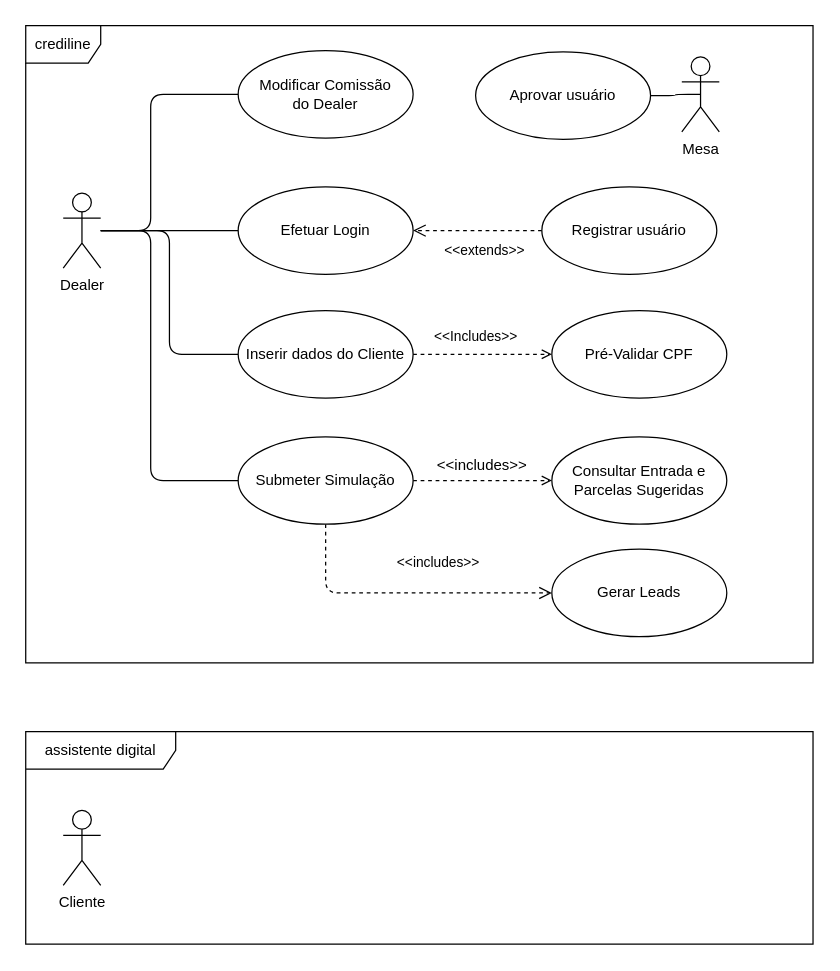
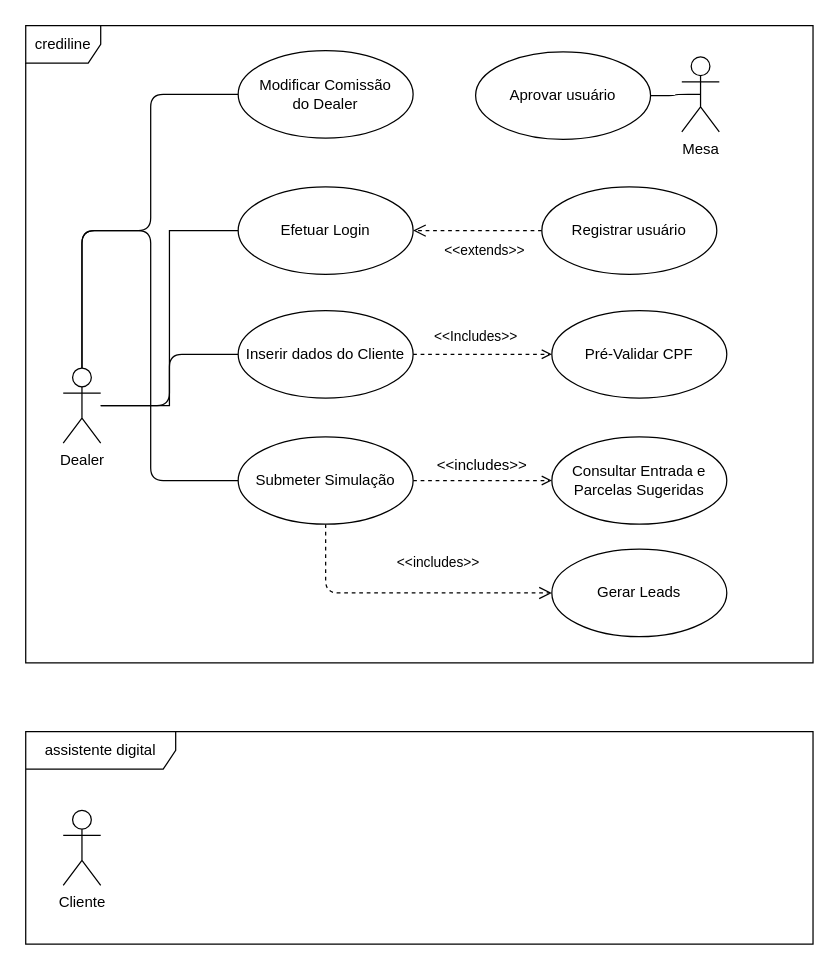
node "Dealer": moved (82, 231) -> (82, 406)
